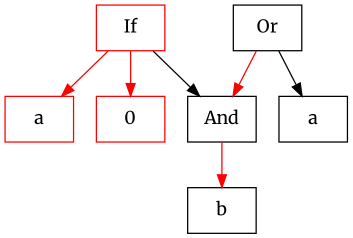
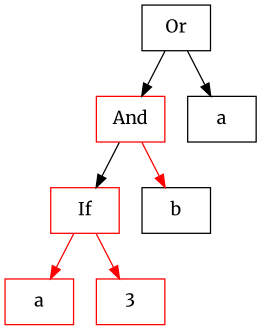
edge "Or" -> "And": color red -> black
edge "If" -> "And": reversed
node "0": label "0" -> "3"
node "And": color black -> red
